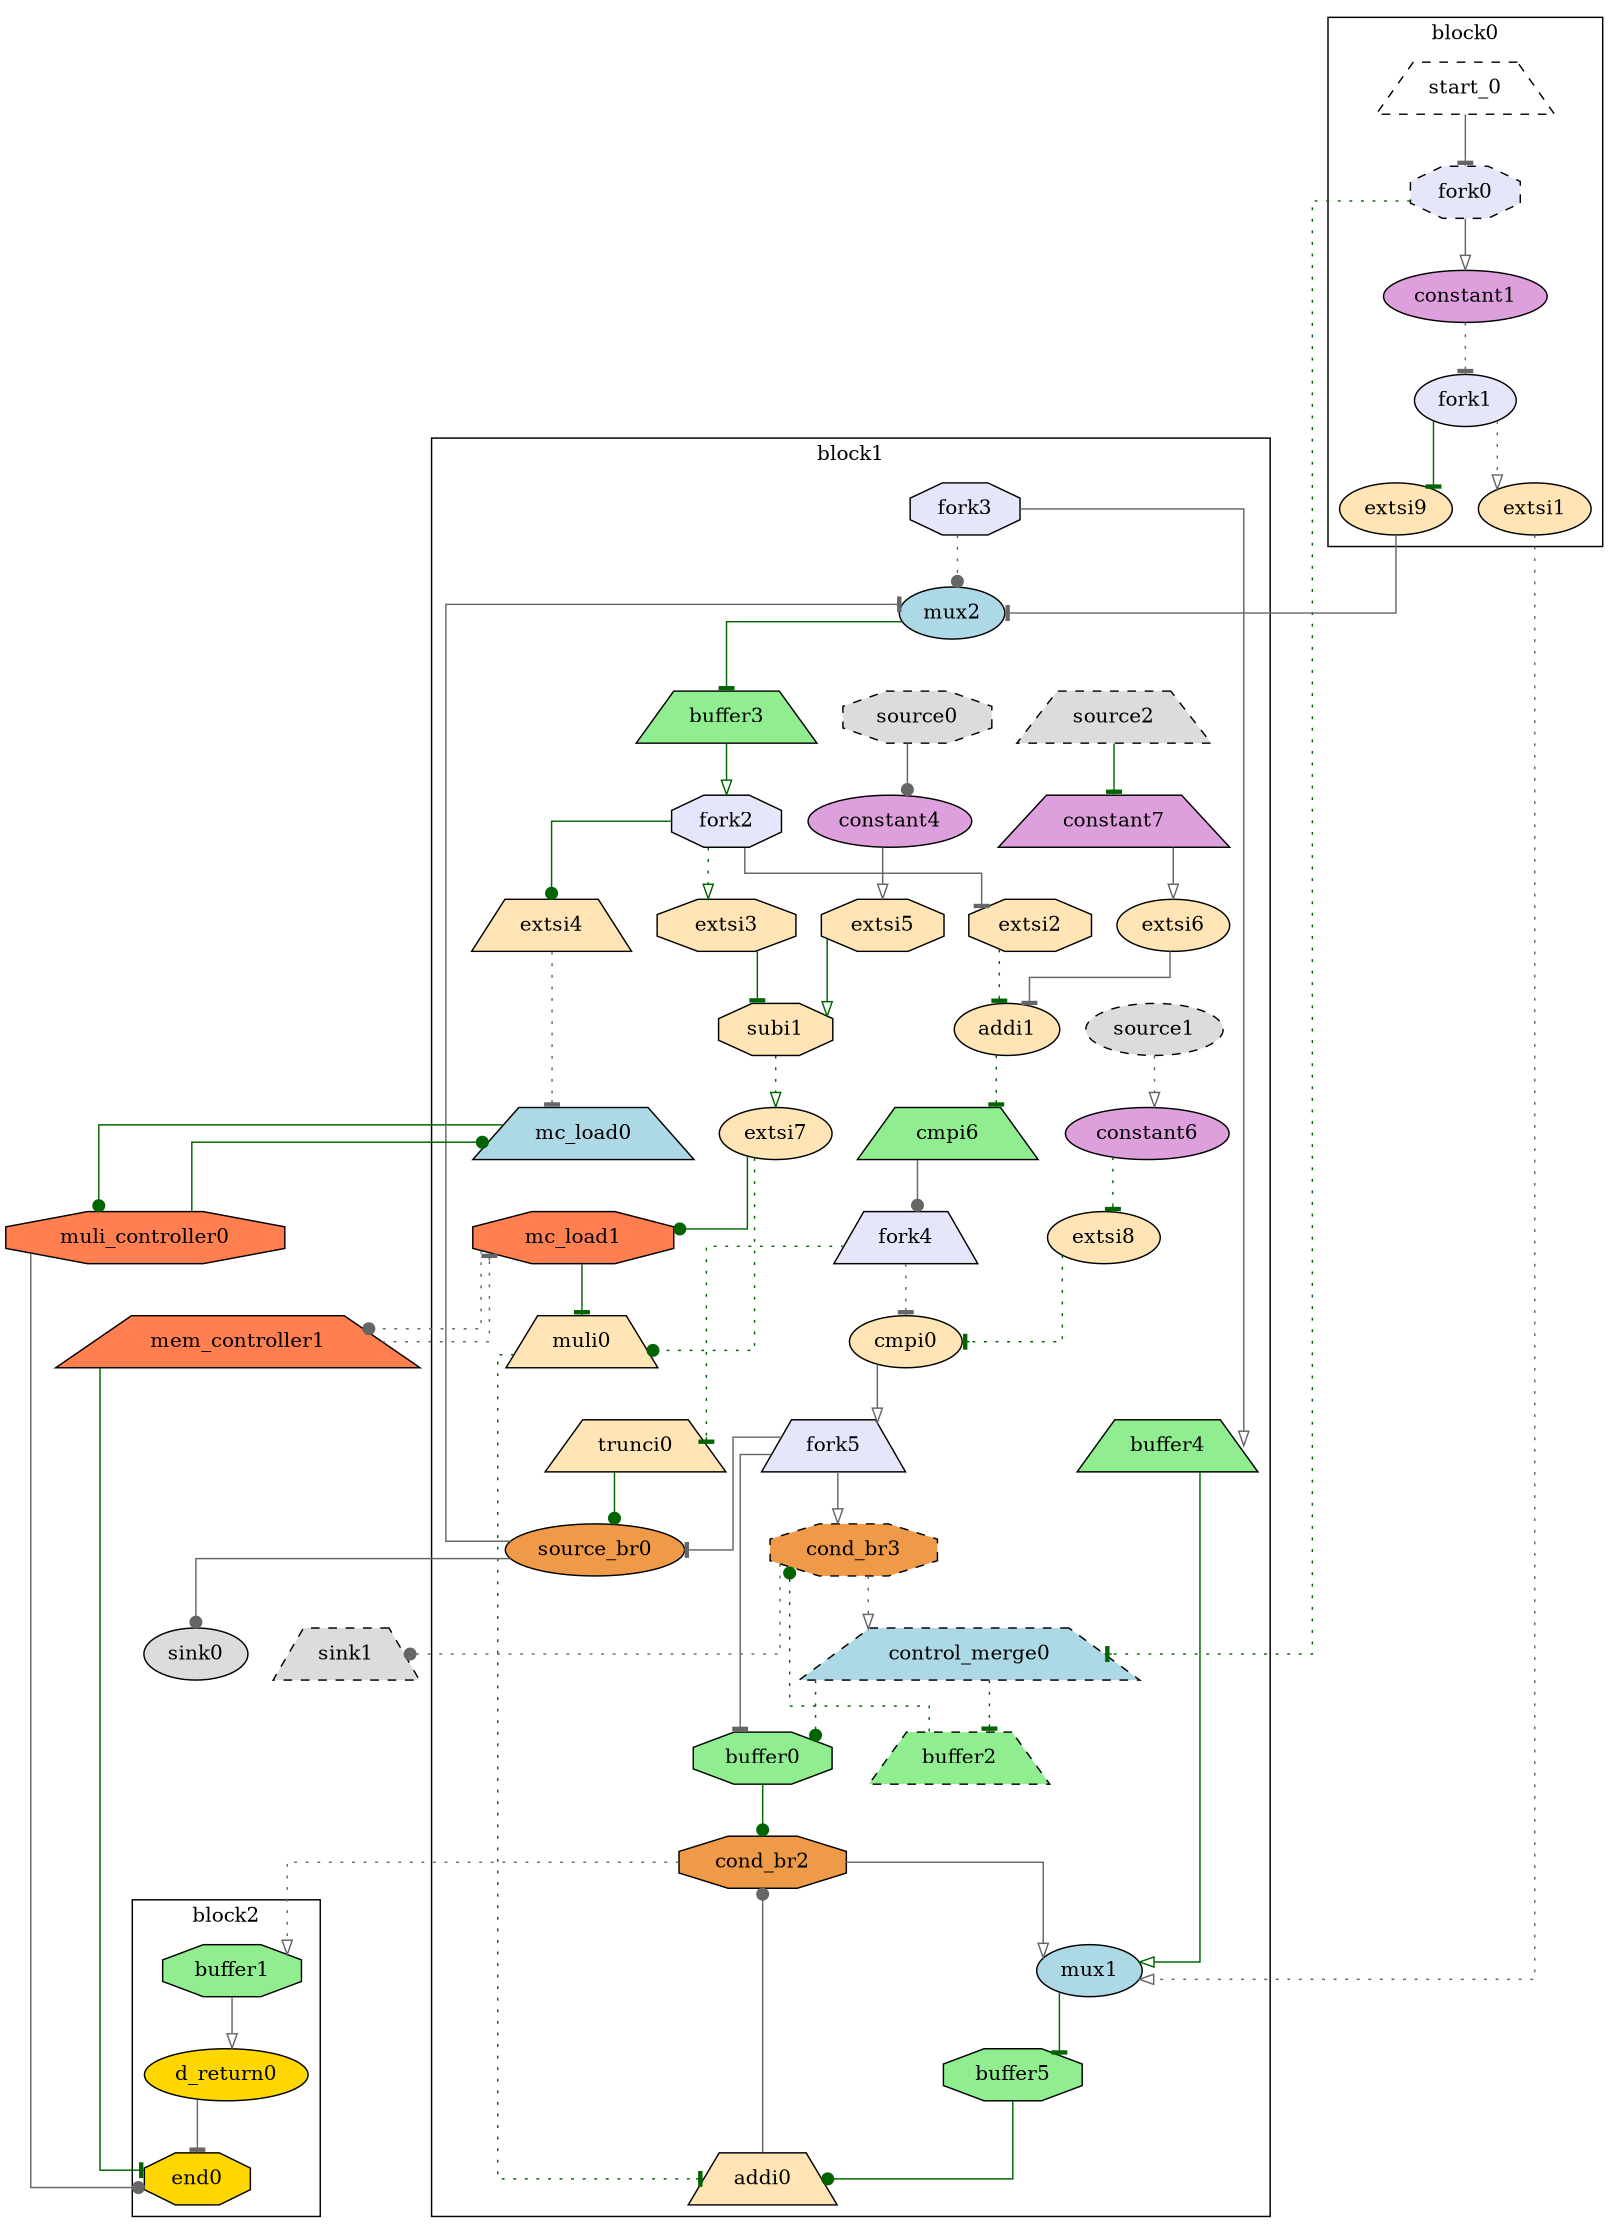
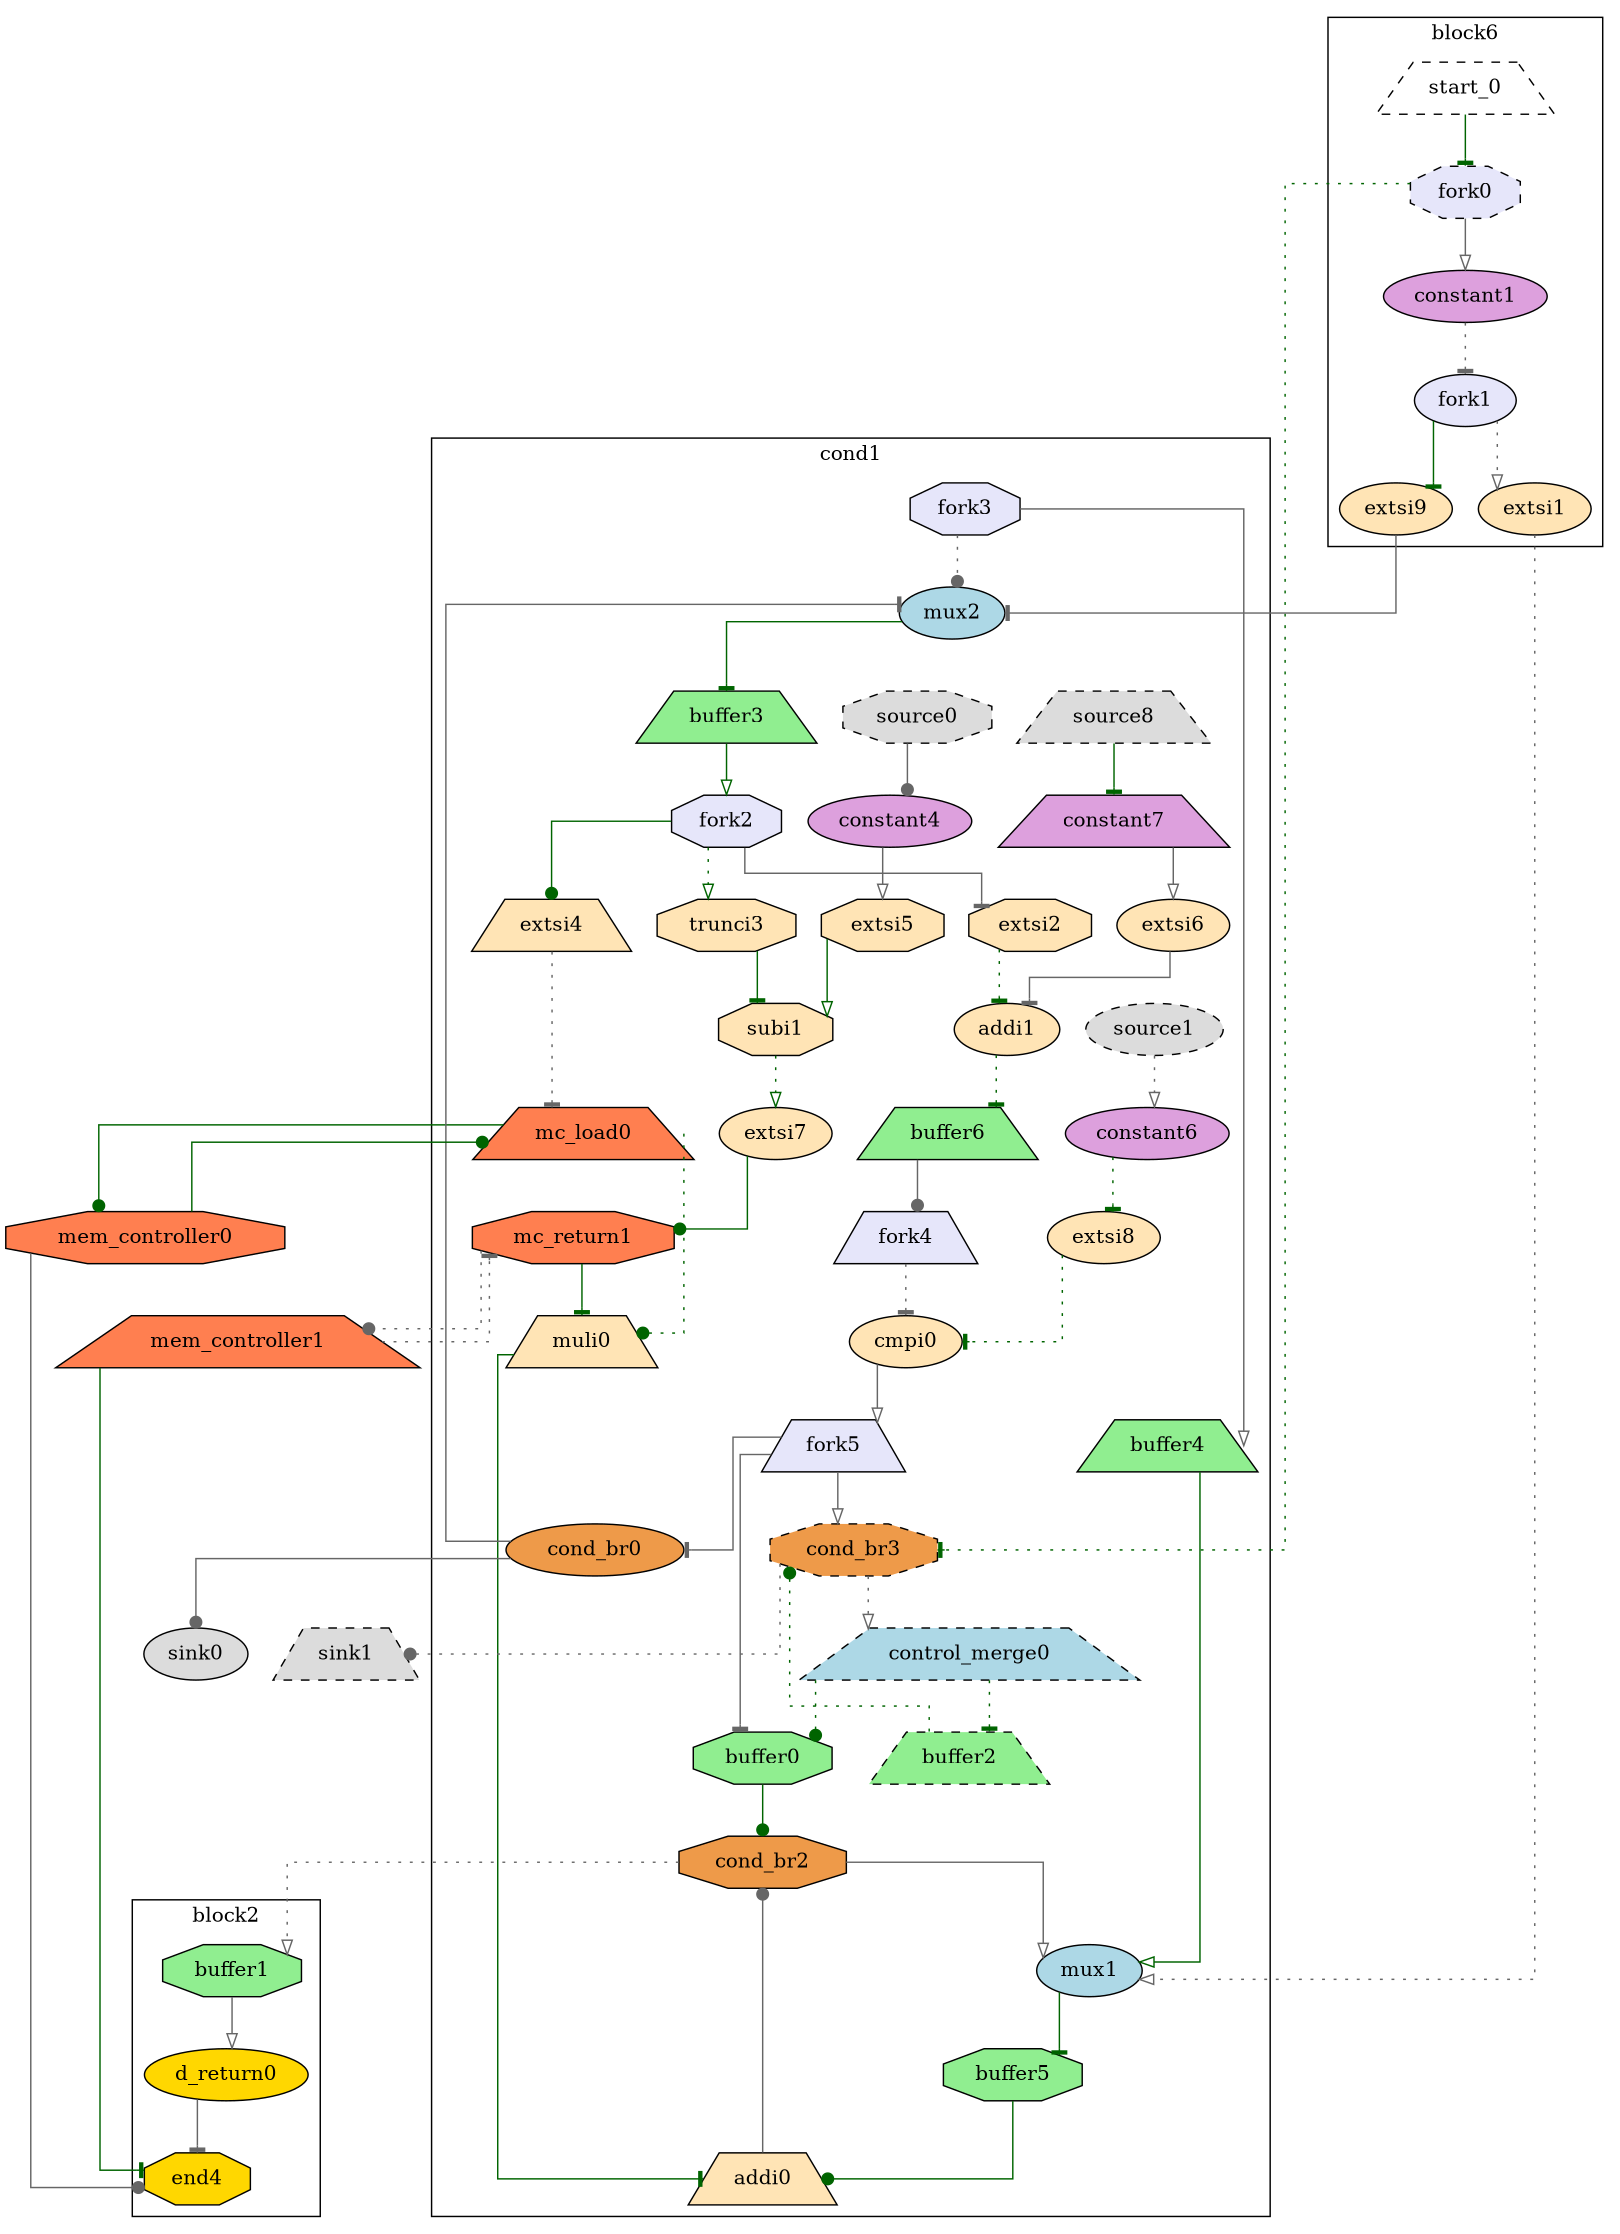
cluster "block0": label "block0" -> "block6"
edge "start_0" -> "fork0": color gray40 -> darkgreen
cluster "block1": label "block1" -> "cond1"
node "source2": label "source2" -> "source8"
node "extsi3": label "extsi3" -> "trunci3"
edge "fork0" -> "control_merge0": now "fork0" -> "cond_br3"
node "mc_load0": fillcolor lightblue -> coral
node "cmpi6": label "cmpi6" -> "buffer6"
node "muli_controller0": label "muli_controller0" -> "mem_controller0"
node "mc_load1": label "mc_load1" -> "mc_return1"
edge "extsi7" -> "muli0": now "mc_load0" -> "muli0"
node "trunci0": removed
node "source_br0": label "source_br0" -> "cond_br0"
edge "muli0" -> "addi0": style dotted -> solid
node "end0": label "end0" -> "end4"
